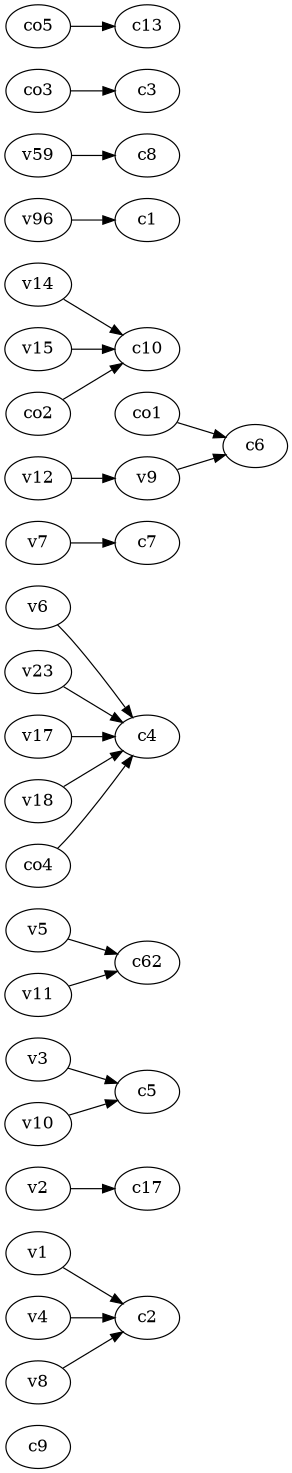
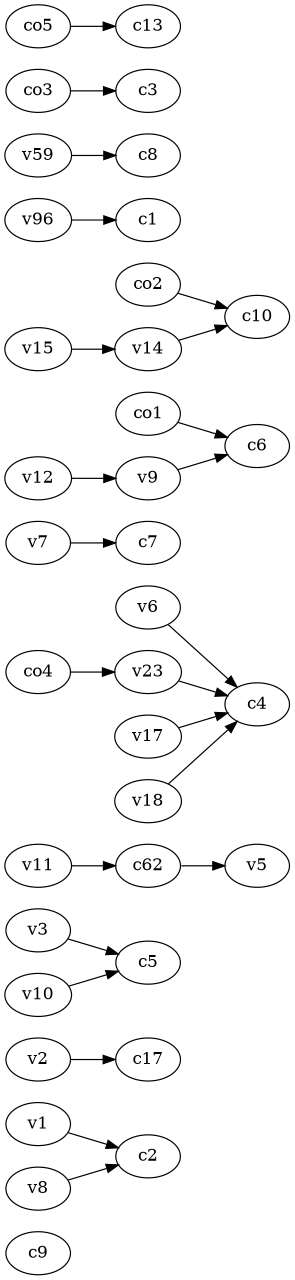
edge "v15" -> "c10": now "v15" -> "v14"
edge "co4" -> "c4": now "co4" -> "v23"
edge "v5" -> "c62": reversed
node "v4": removed
